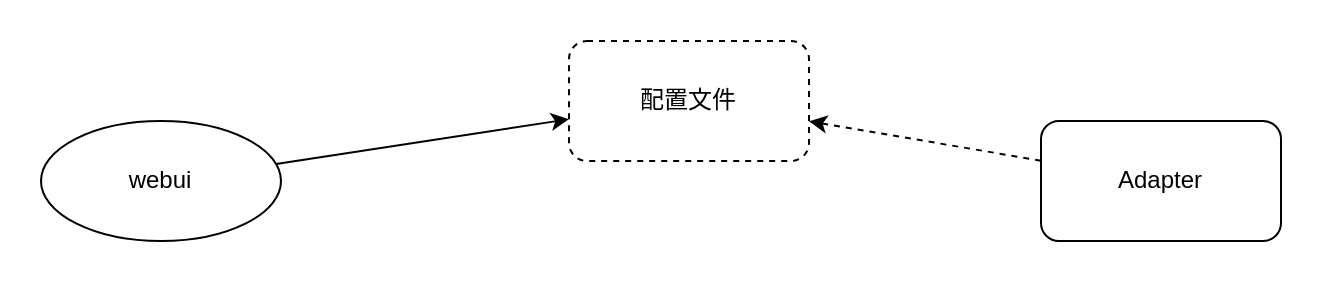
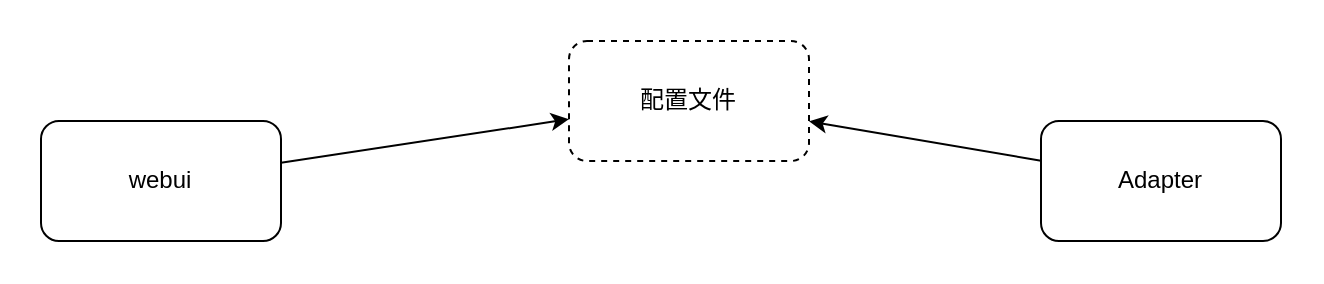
edge "Adapter" -> "配置文件": style dashed -> solid
node "webui": shape ellipse -> rounded rectangle
